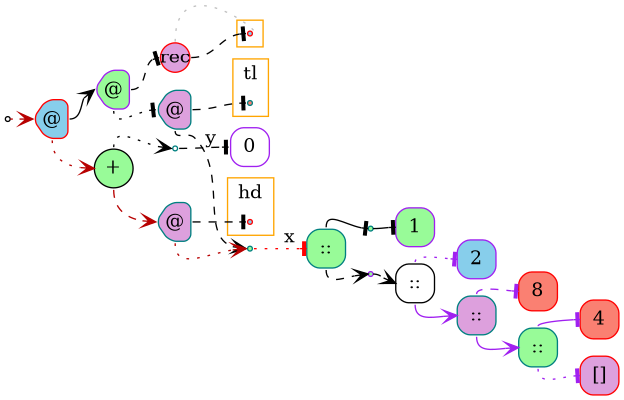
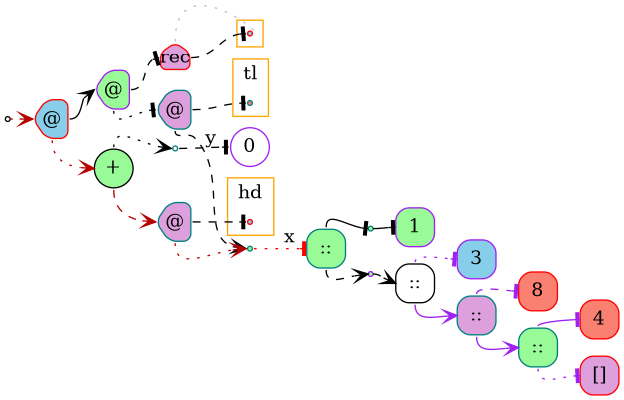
node "rec": shape circle -> house
node "0": shape square -> circle
node "2": label "2" -> "3"
